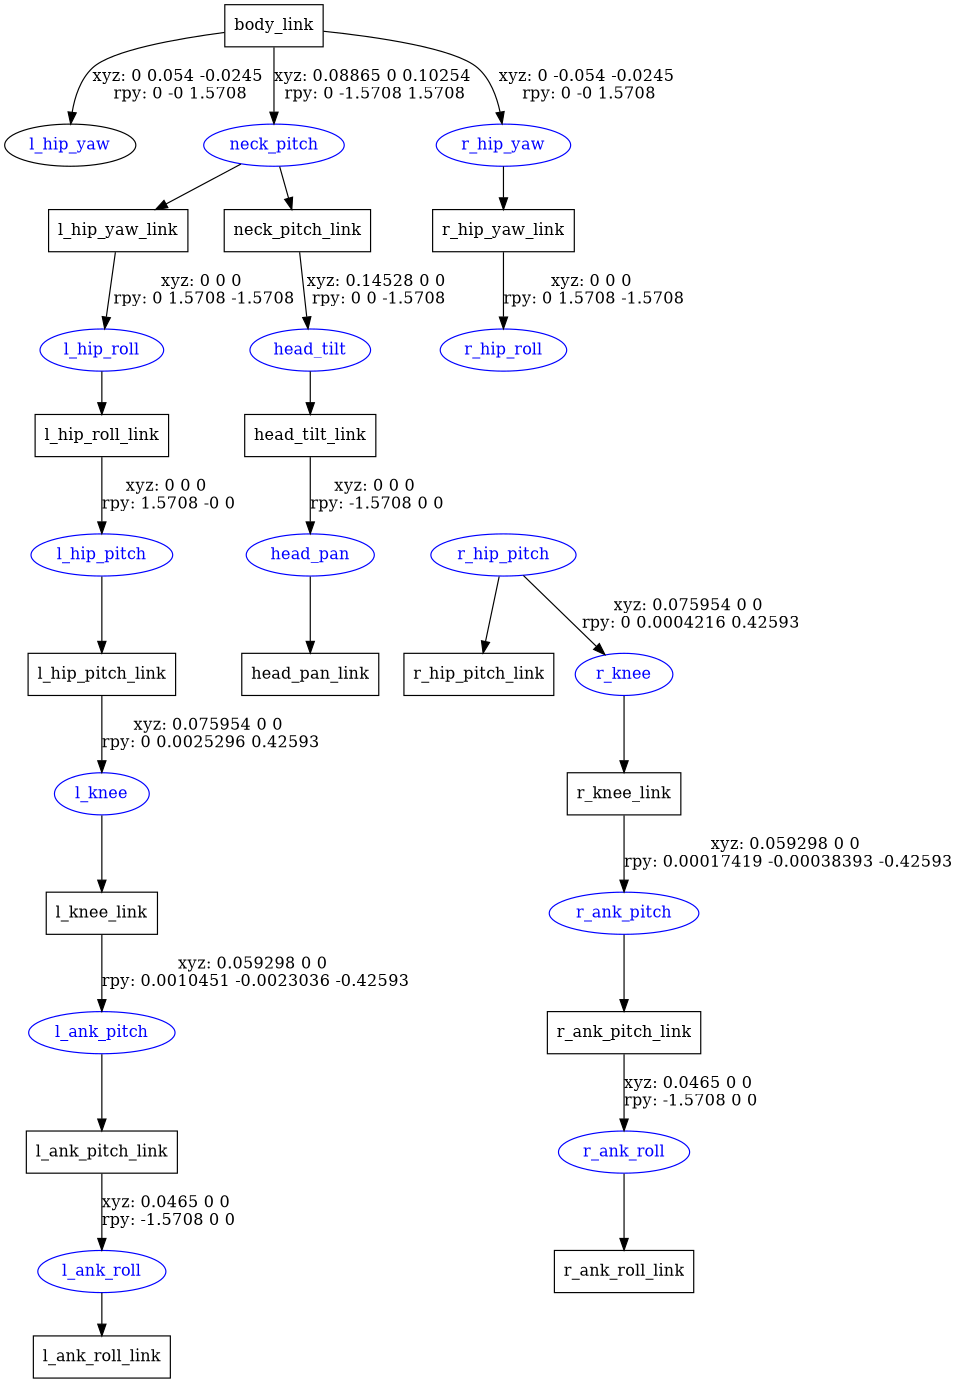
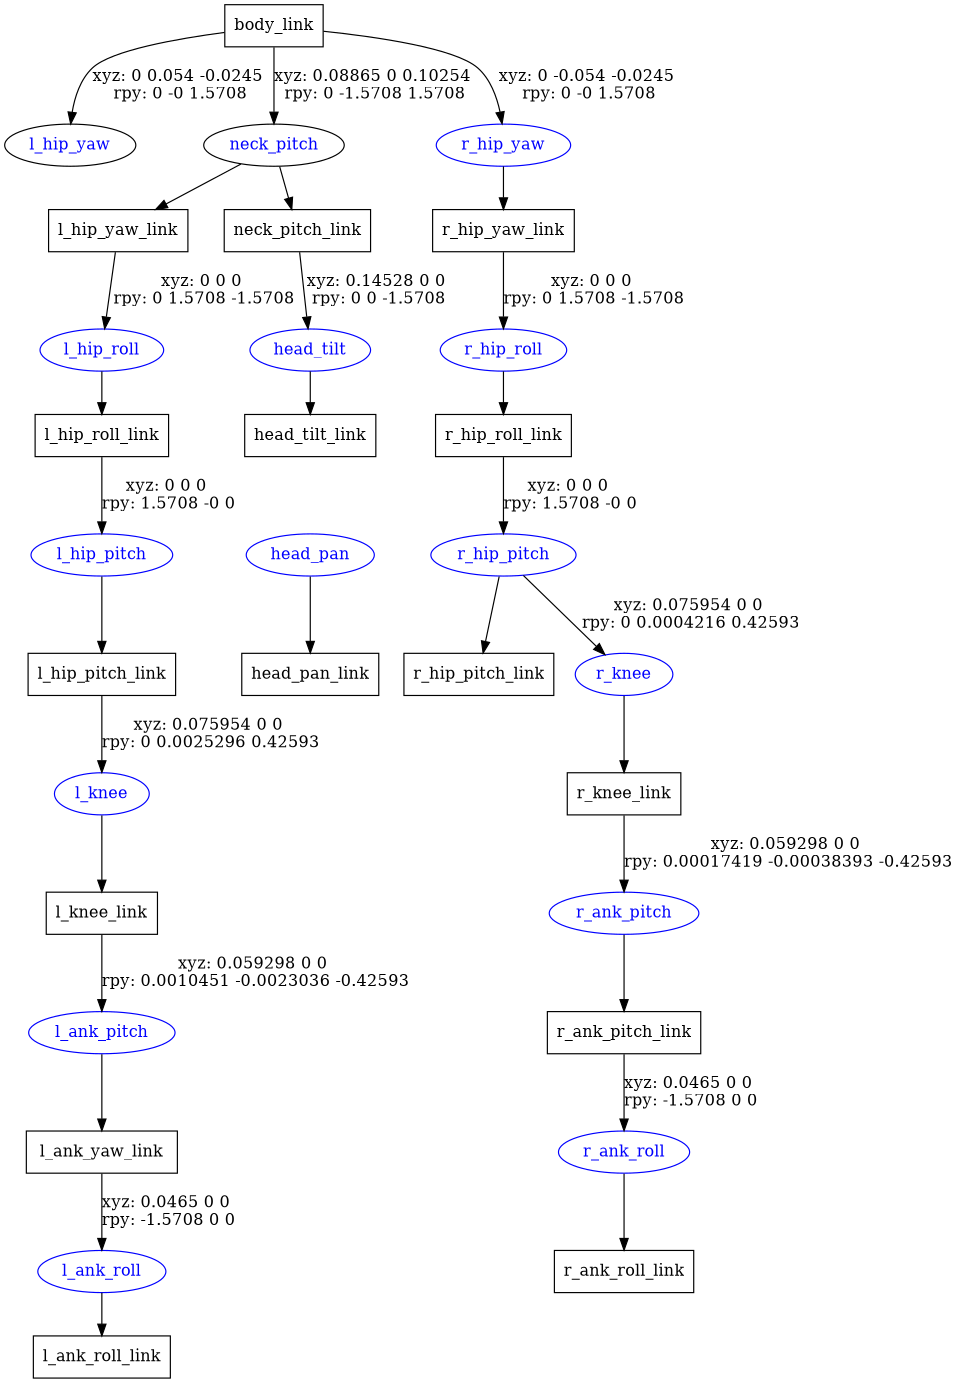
node "neck_pitch": color blue -> black
node "r_hip_roll_link": added
edge "head_tilt_link" -> "head_pan": removed, label "xyz: 0 0 0 rpy: -1.5708 0 0"
node "l_ank_pitch_link": label "l_ank_pitch_link" -> "l_ank_yaw_link"
